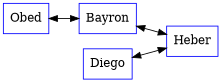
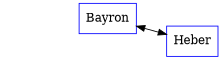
node "Obed": removed
node "Diego": removed
